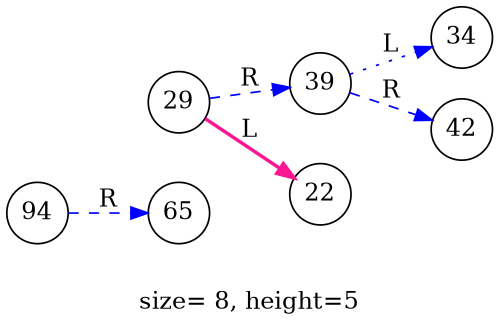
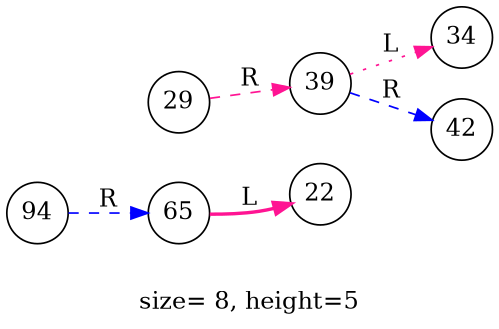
edge "39" -> "34": color blue -> deeppink
edge "29" -> "39": color blue -> deeppink
edge "29" -> "22": now "65" -> "22"
